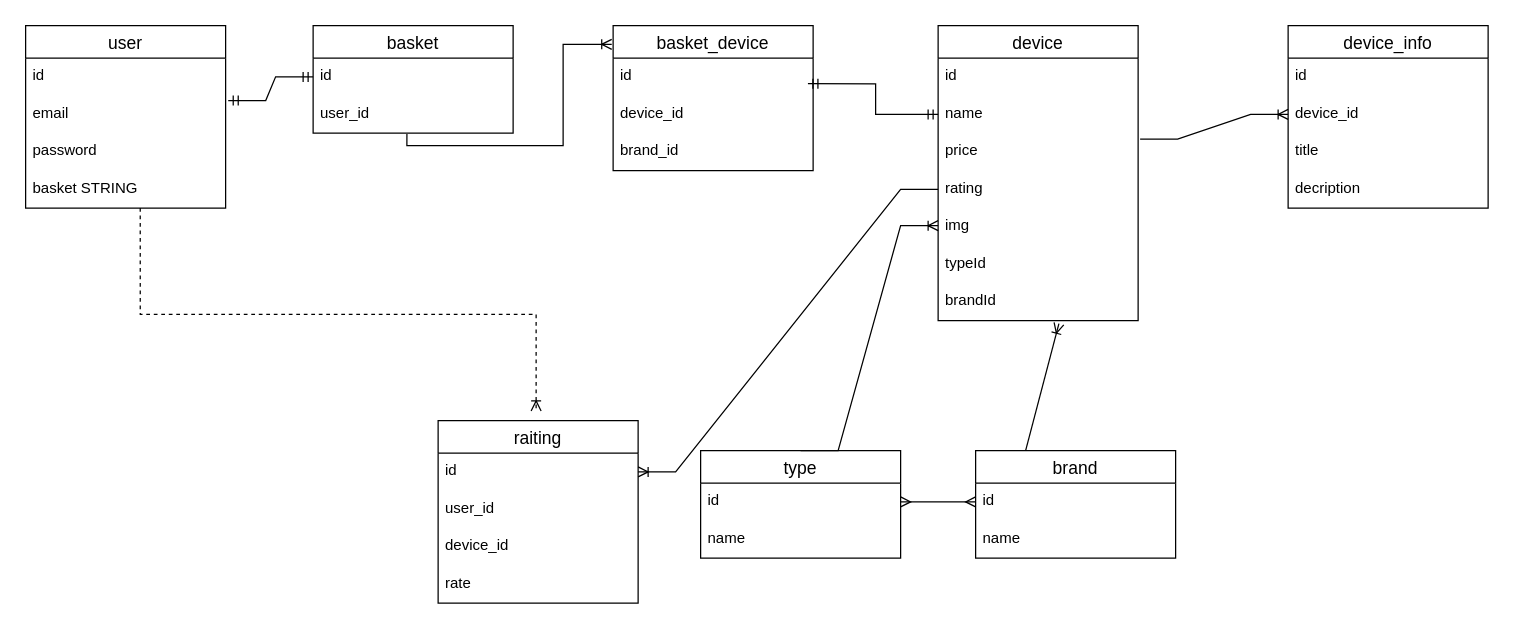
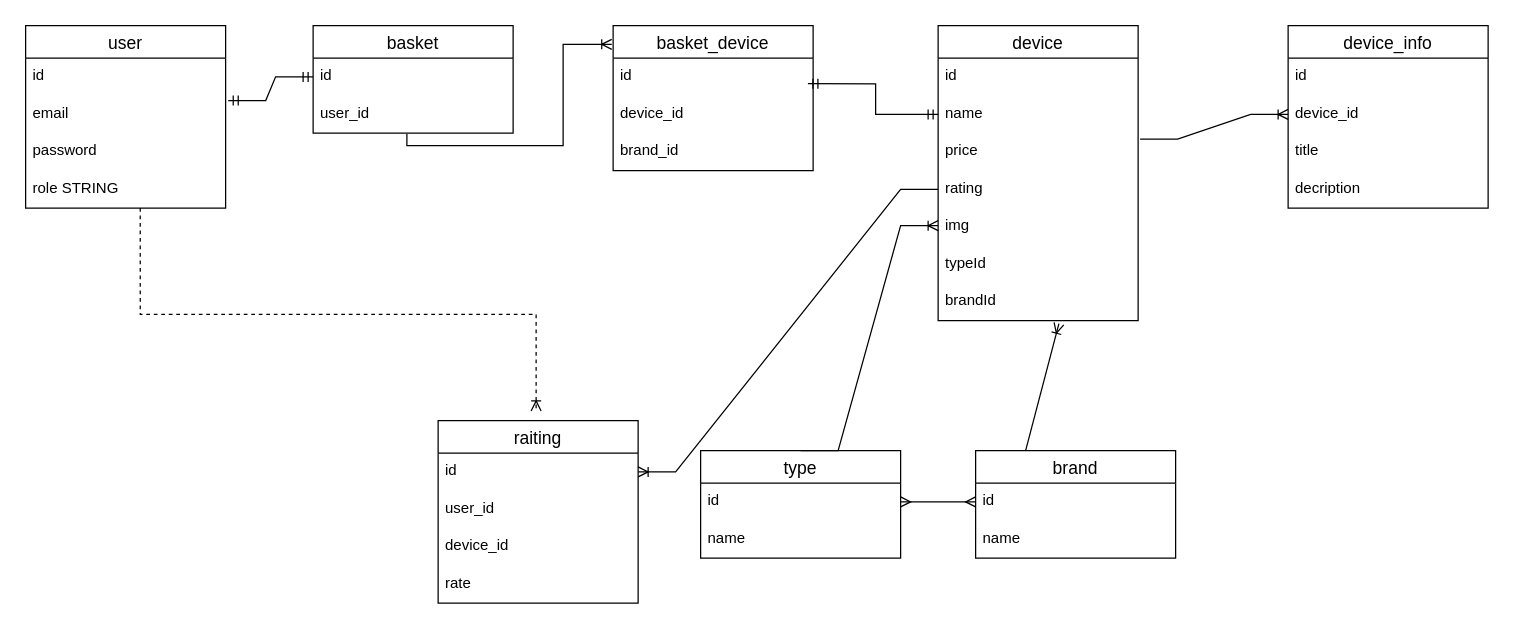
node "basket STRING": label "basket STRING" -> "role STRING"
